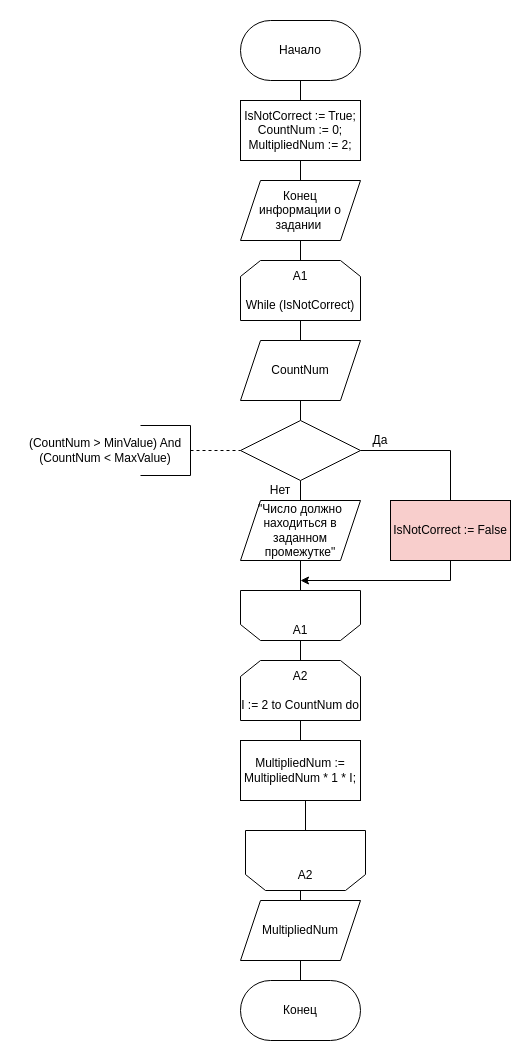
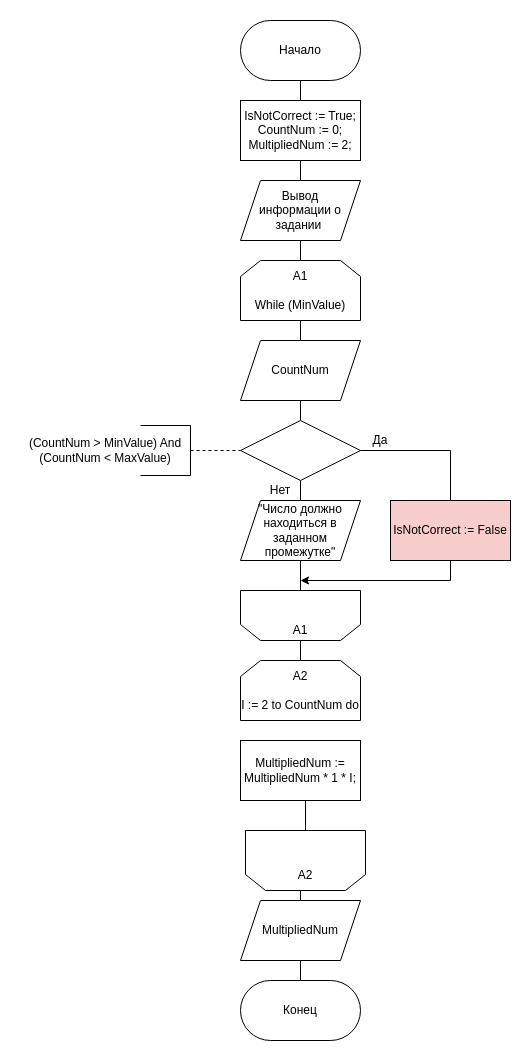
node "Конец информации о задании": label "Конец информации о задании" -> "Вывод информации о задании"
node "A1 While (IsNotCorrect)": label "A1 While (IsNotCorrect)" -> "A1 While (MinValue)"
edge "A2 I := 2 to CountNum do" -- "MultipliedNum := MultipliedNum * 1 * I;": removed
